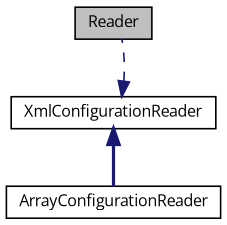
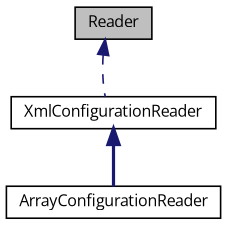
edge "Reader" -> "XmlConfigurationReader": reversed
